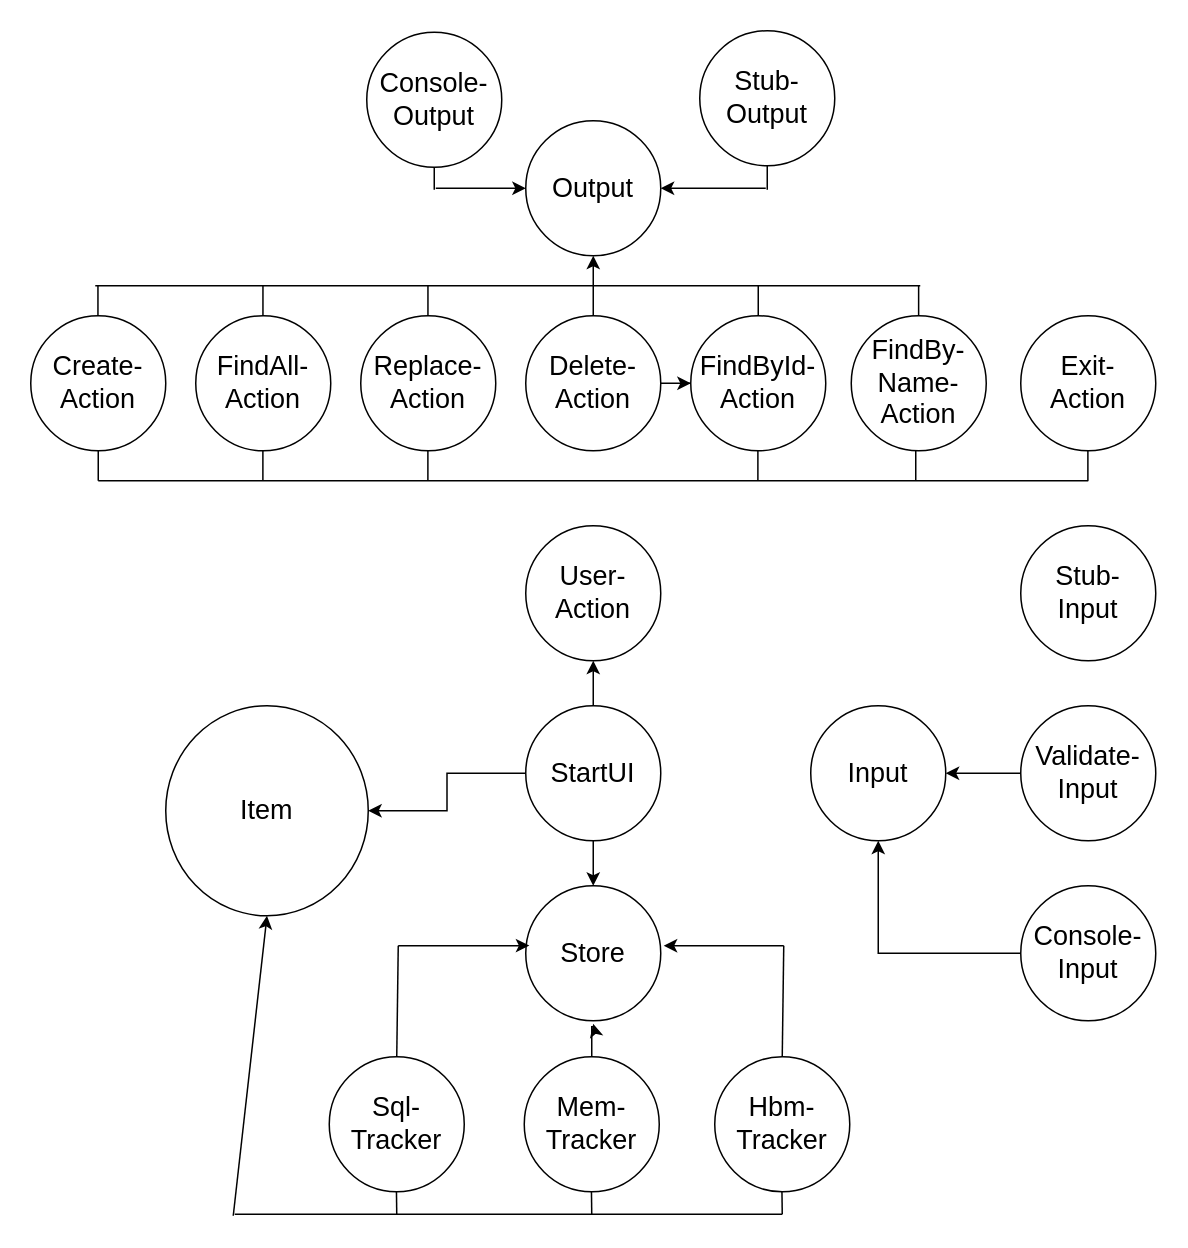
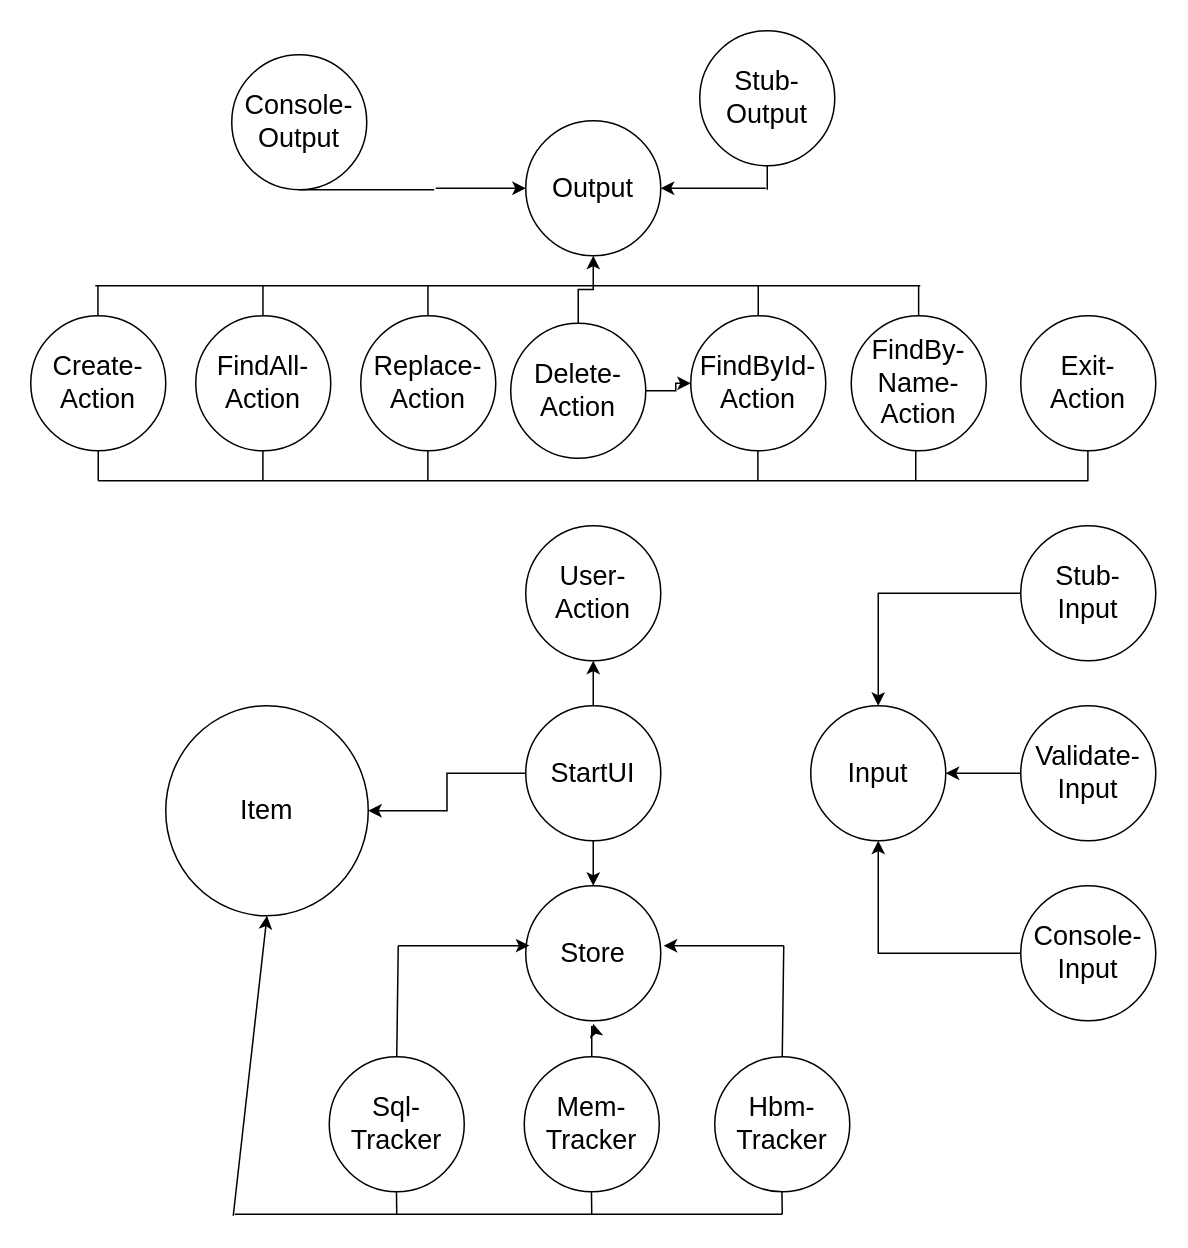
node "Console-Output": moved (434, 100) -> (299, 122)
node "Delete- Action": moved (593, 383) -> (578, 391)
edge "Stub- Input" -> "Input": added
